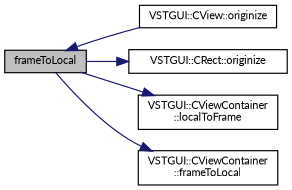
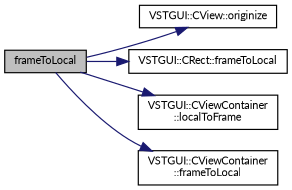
edge "VSTGUI::CView::originize" -> "frameToLocal": reversed
node "VSTGUI::CRect::originize": label "VSTGUI::CRect::originize" -> "VSTGUI::CRect::frameToLocal"
